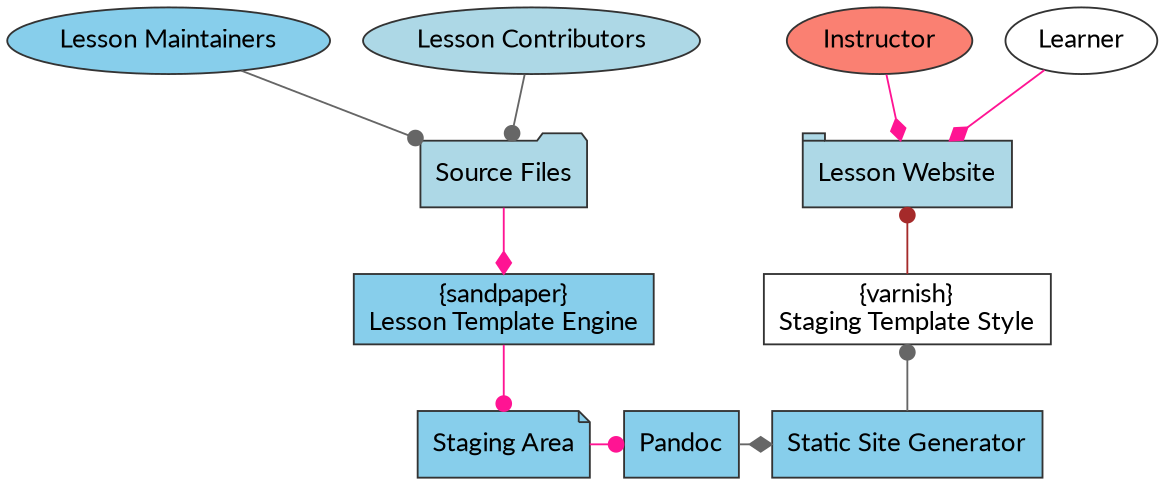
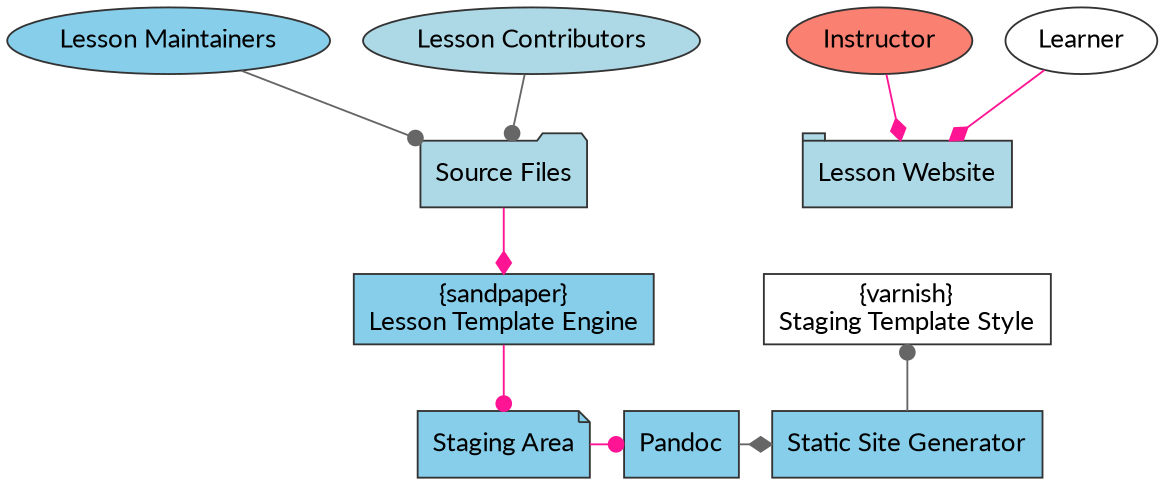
edge "{varnish} Staging Template Style" -> "Lesson Website": removed
